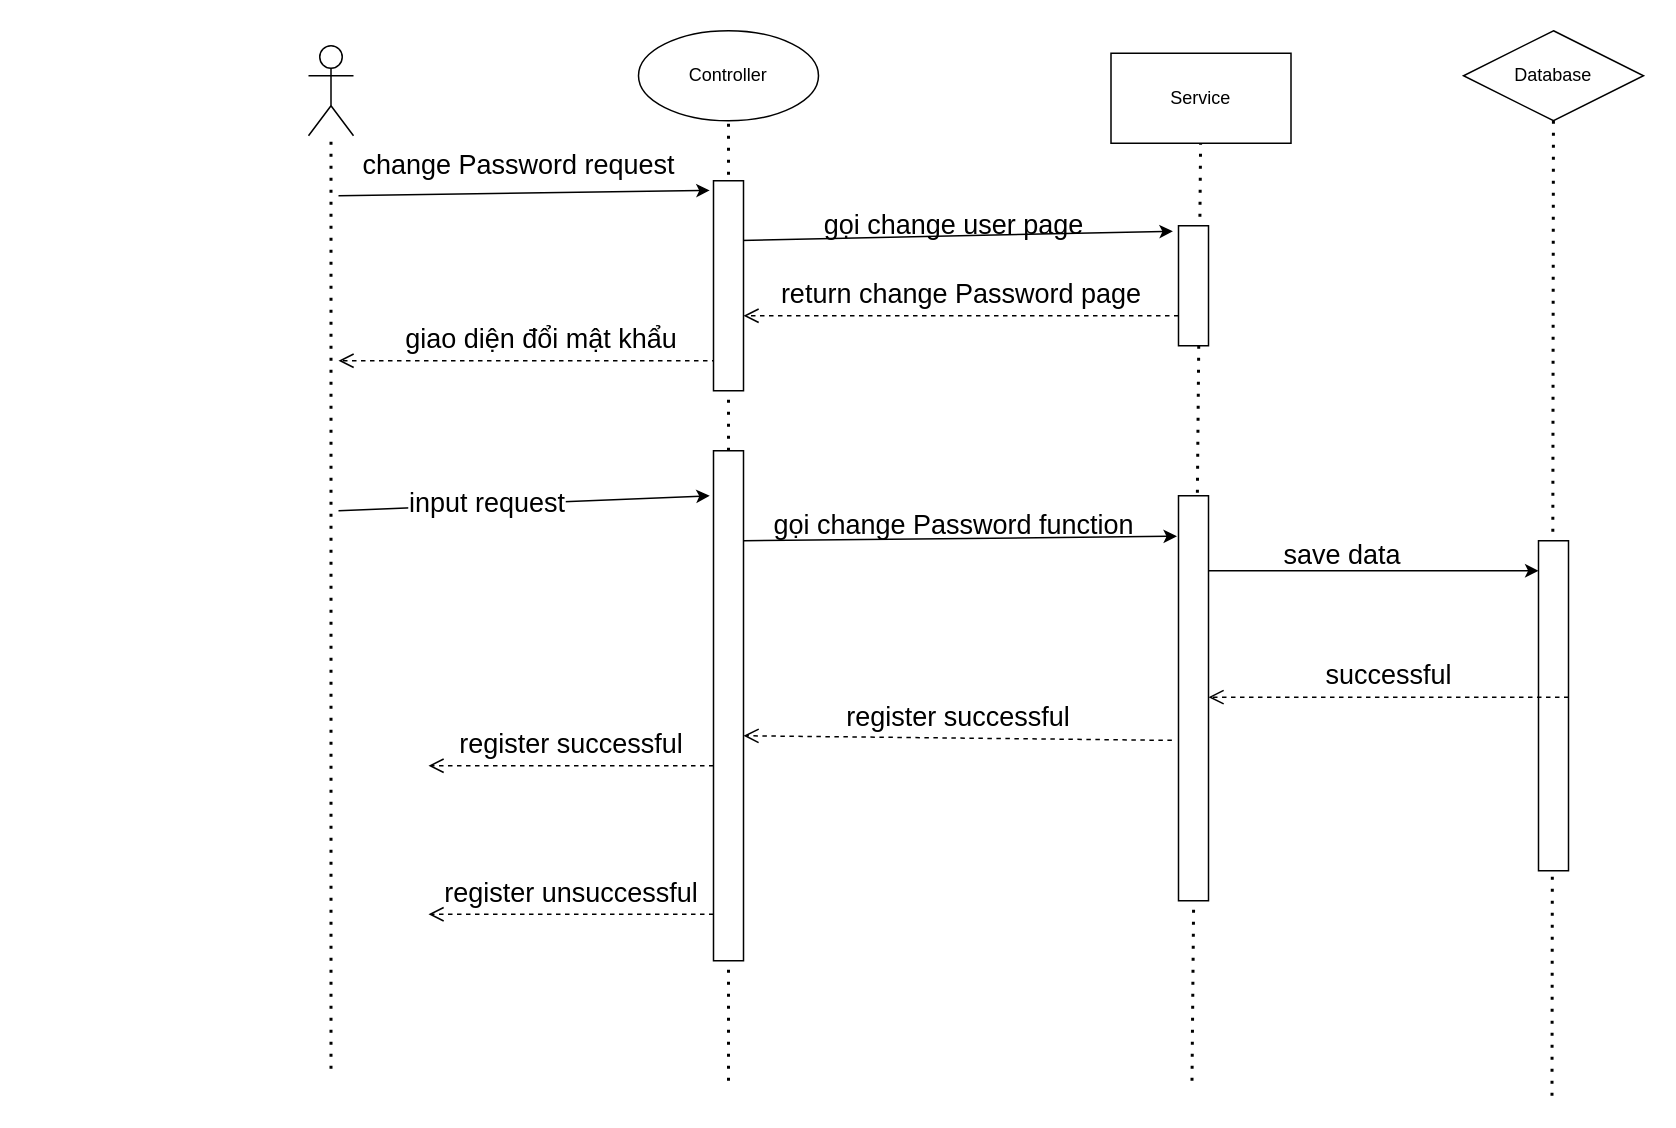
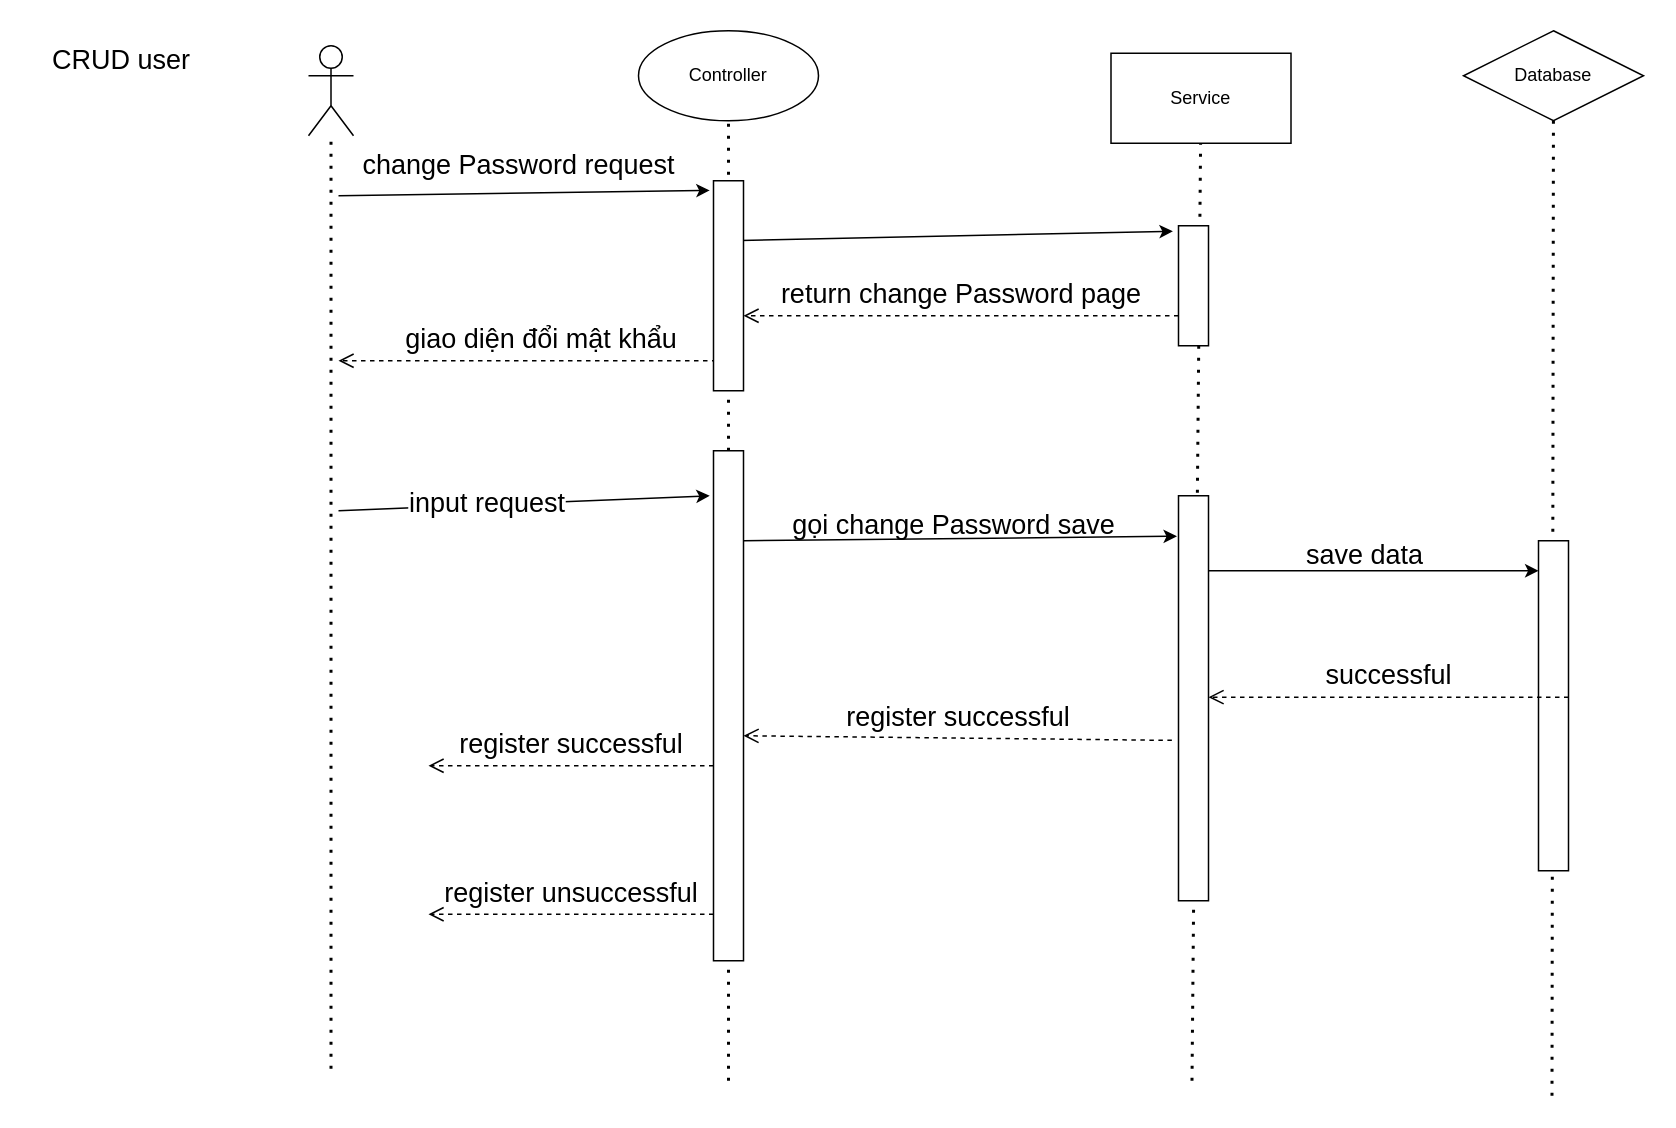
node "CRUD user": added
node "gọi change user page": removed
node "gọi change Password function": label "gọi change Password function" -> "gọi change Password save"
node "save data": moved (1342, 556) -> (1364, 556)
